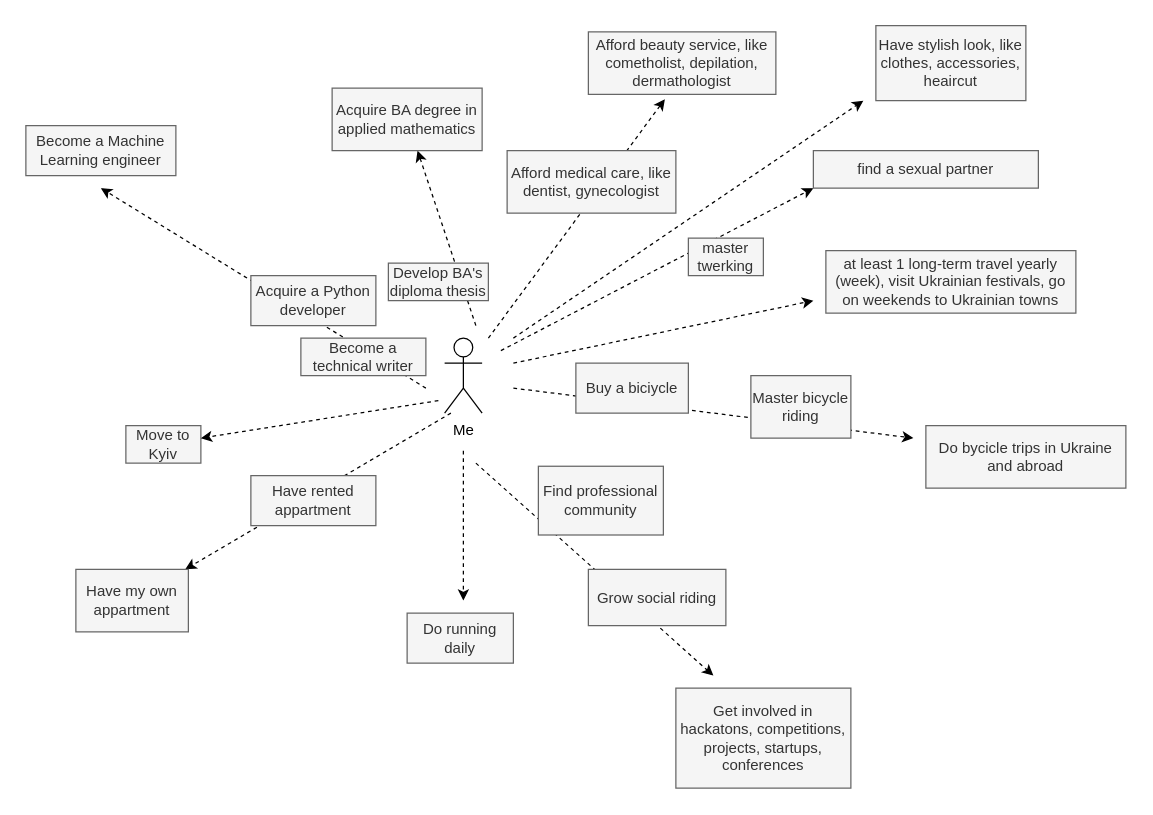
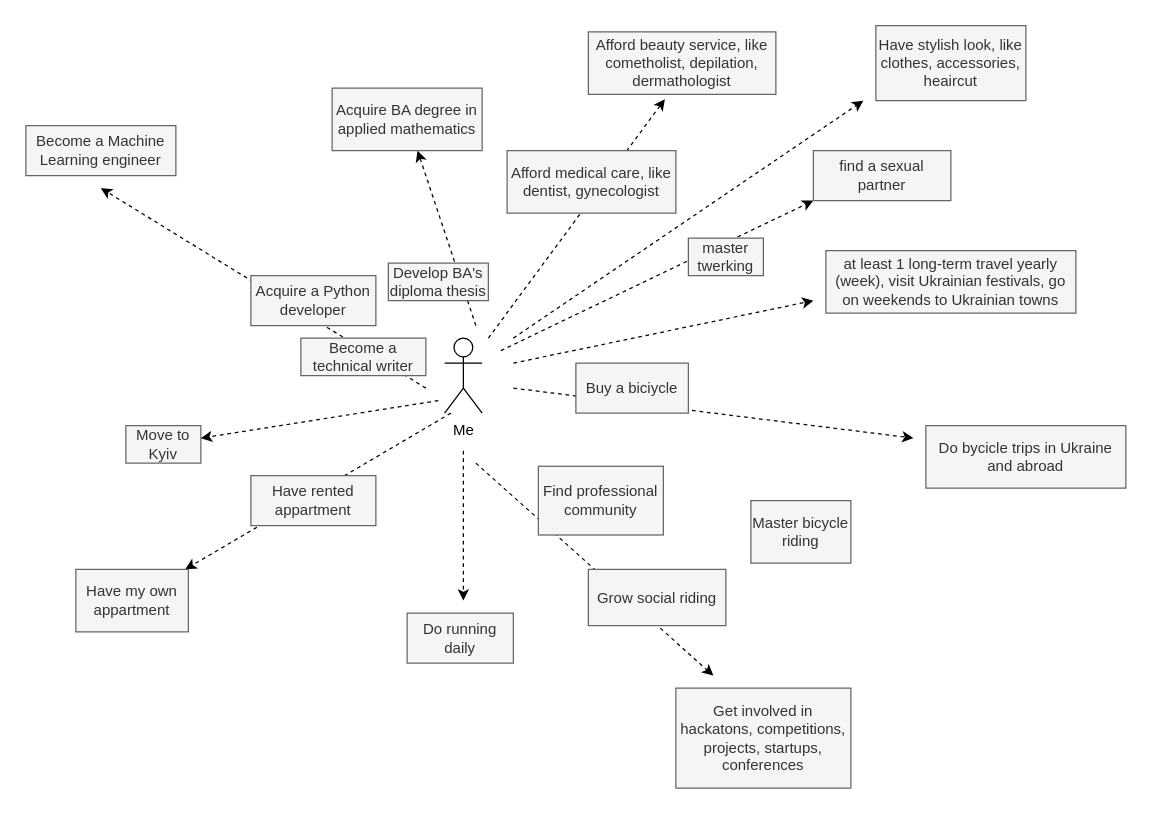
node "find a sexual partner": size 225x38 -> 138x50
node "Master bicycle riding": moved (801, 407) -> (801, 532)
